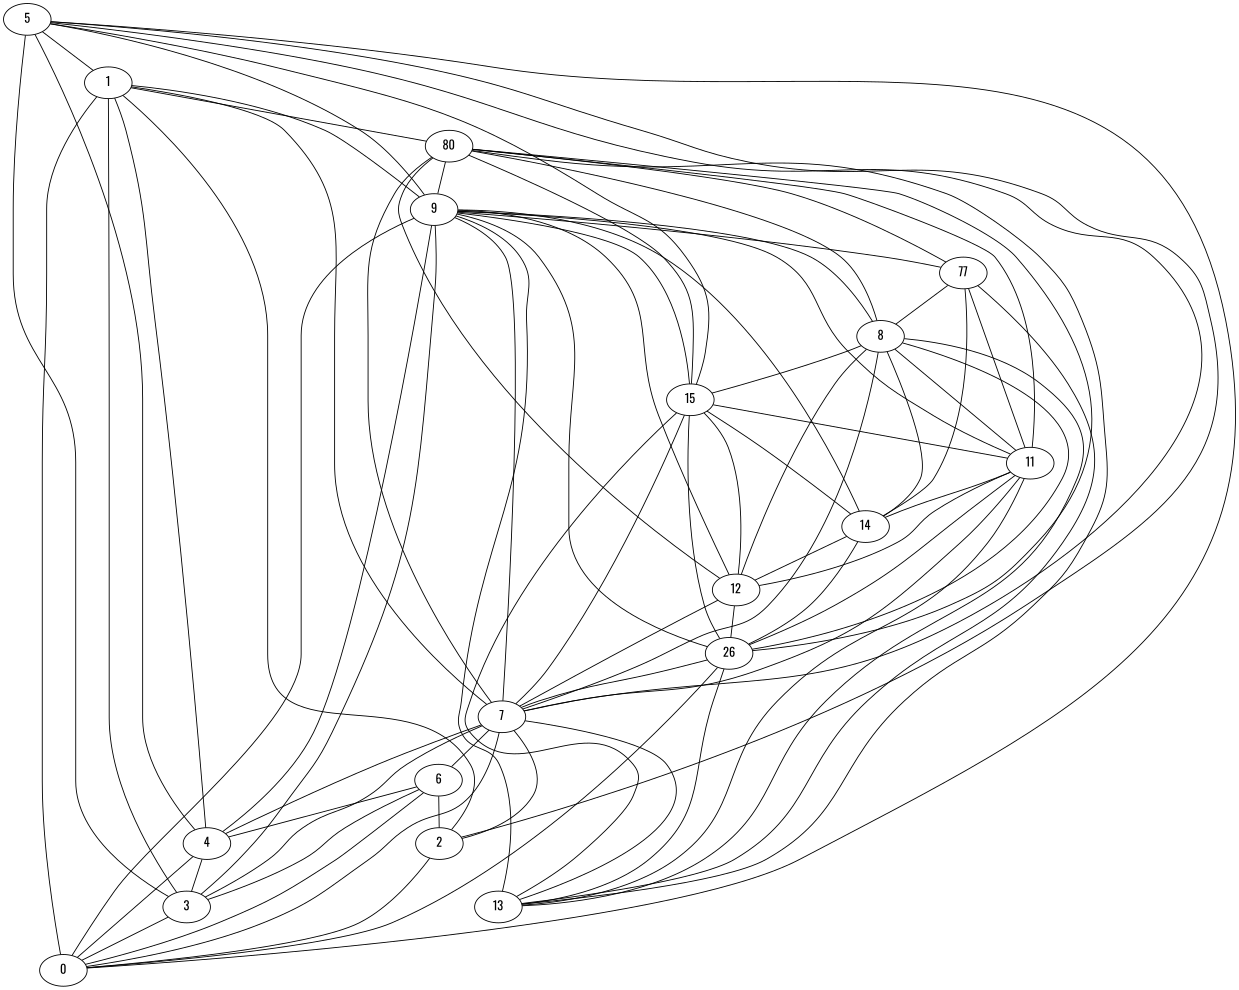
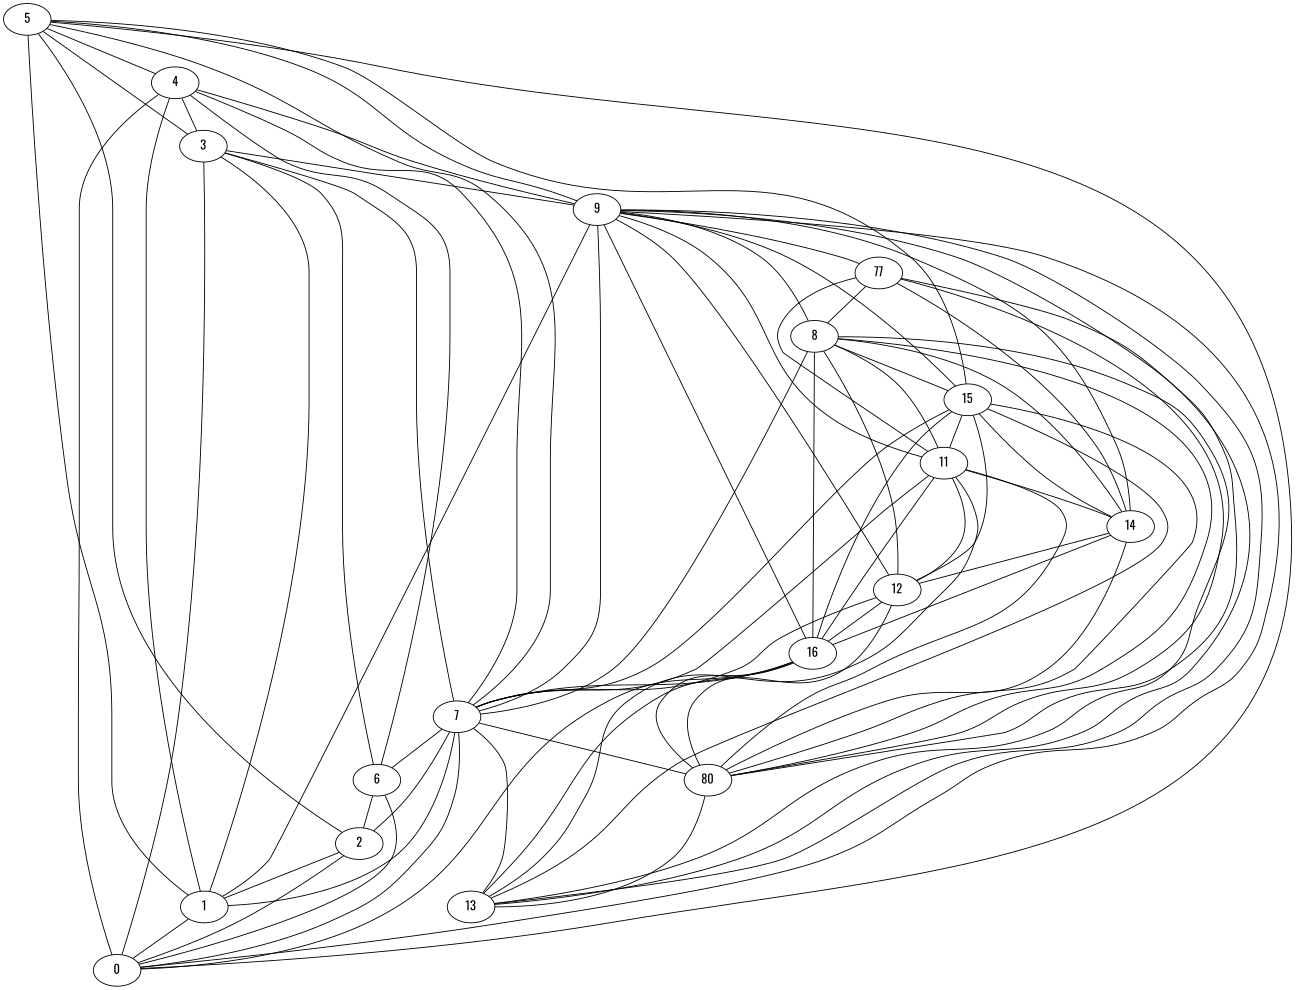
edge "1" -- "80": now "14" -- "80"
node "26": label "26" -> "16"
